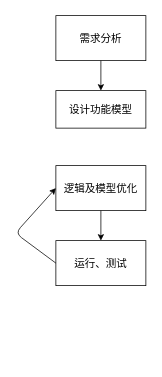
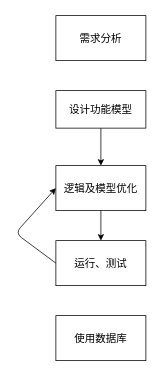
edge "需求分析" -> "设计功能模型": removed
edge "设计功能模型" -> "逻辑及模型优化": added
node "使用数据库": added
